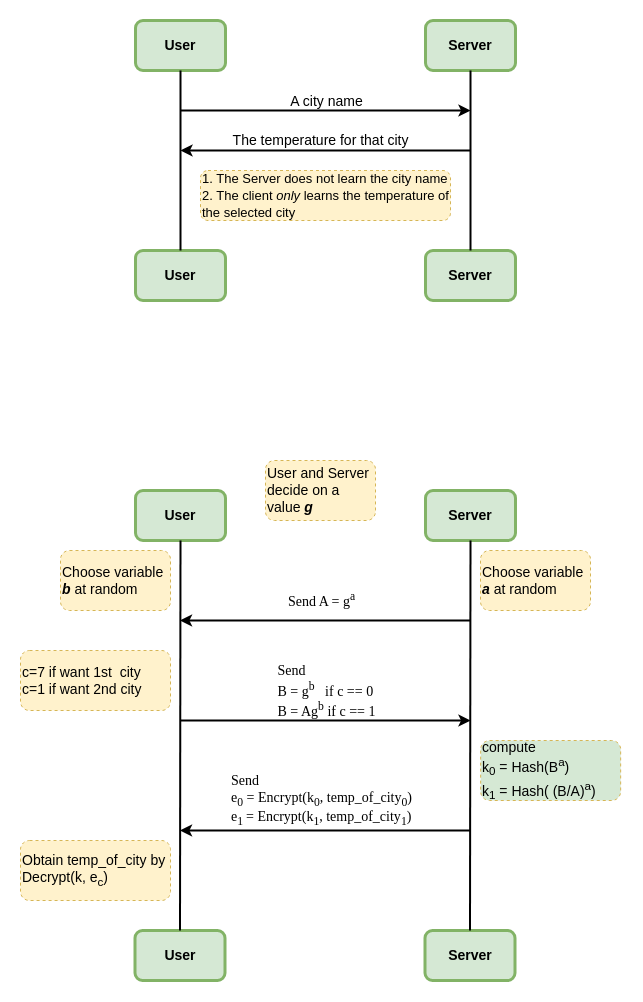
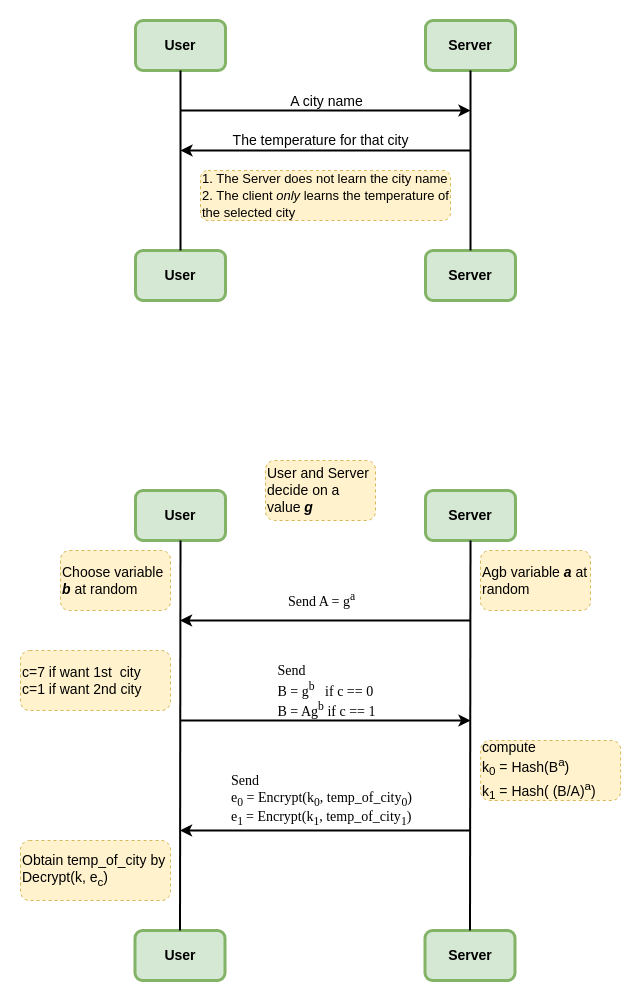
node "Choose variable a at random": label "Choose variable a at random" -> "Agb variable a at random"
node "compute k0 = Hash(Ba) k1 = Hash( (B/A)a)": fillcolor #d5e8d4 -> #fff2cc
